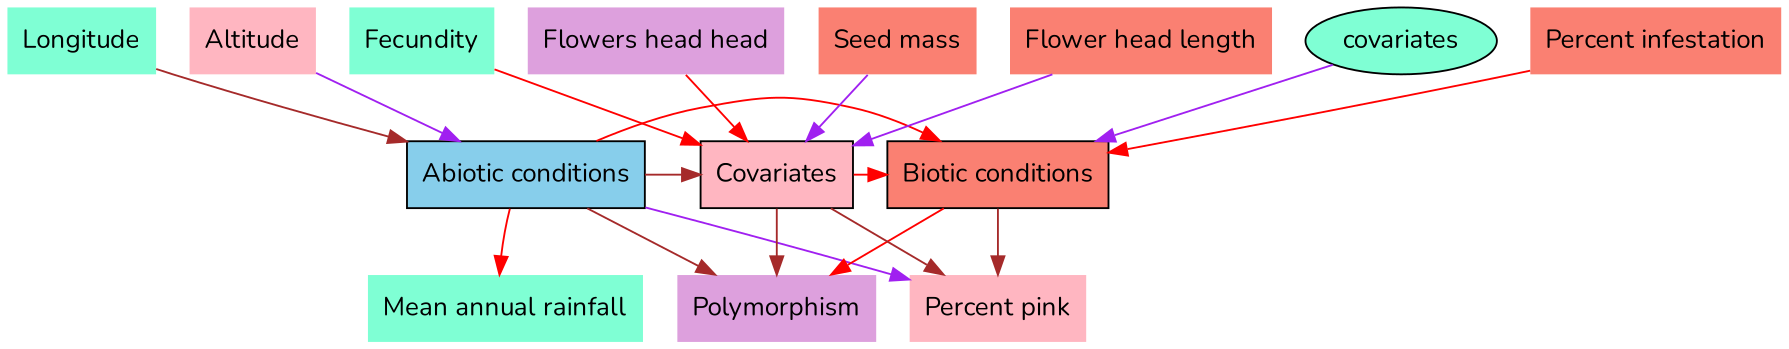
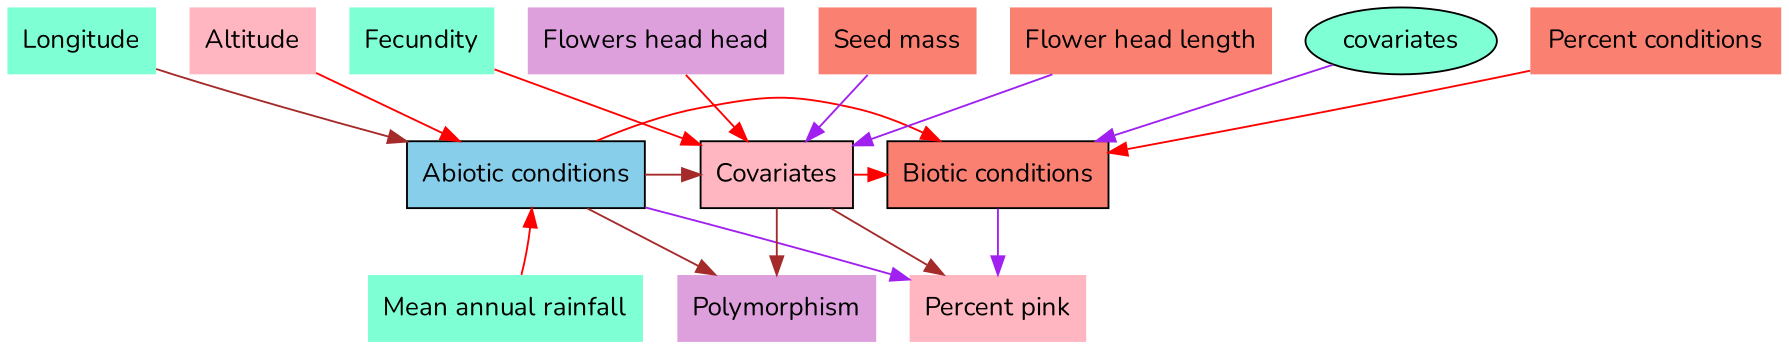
node "Percent infestation": label "Percent infestation" -> "Percent conditions"
edge "Altitude" -> "Abiotic conditions": color purple -> red
edge "Abiotic conditions" -> "Mean annual rainfall": reversed
edge "Biotic conditions" -> "Percent pink": color brown -> purple
edge "Biotic conditions" -> "Polymorphism": removed
